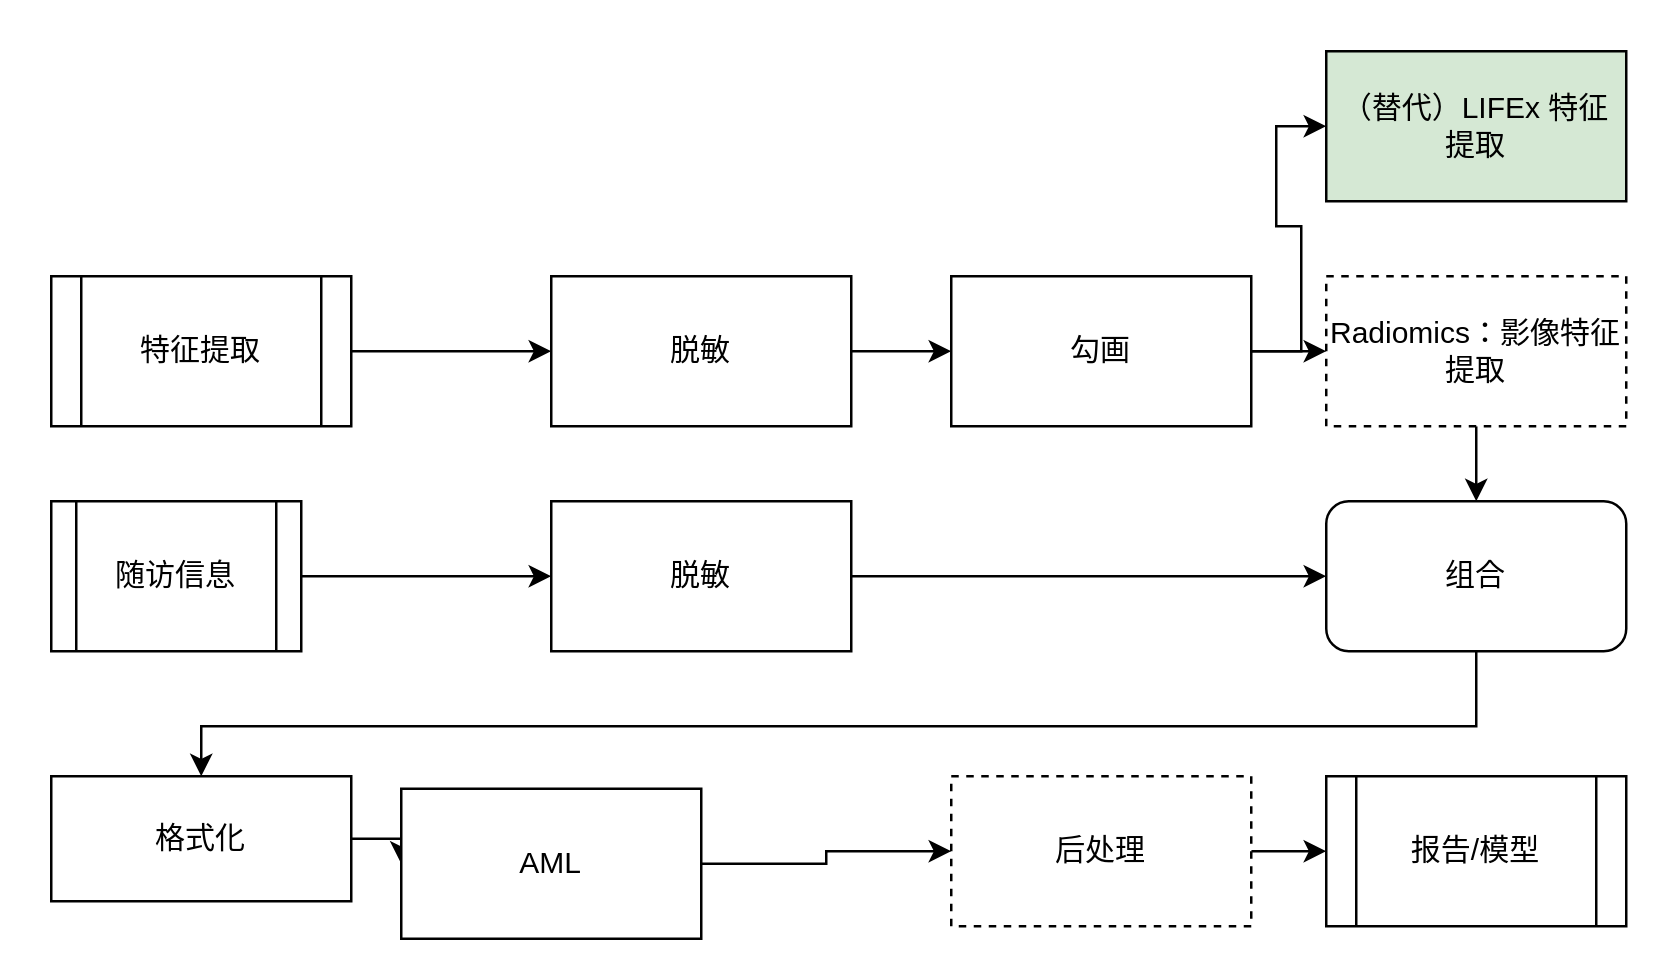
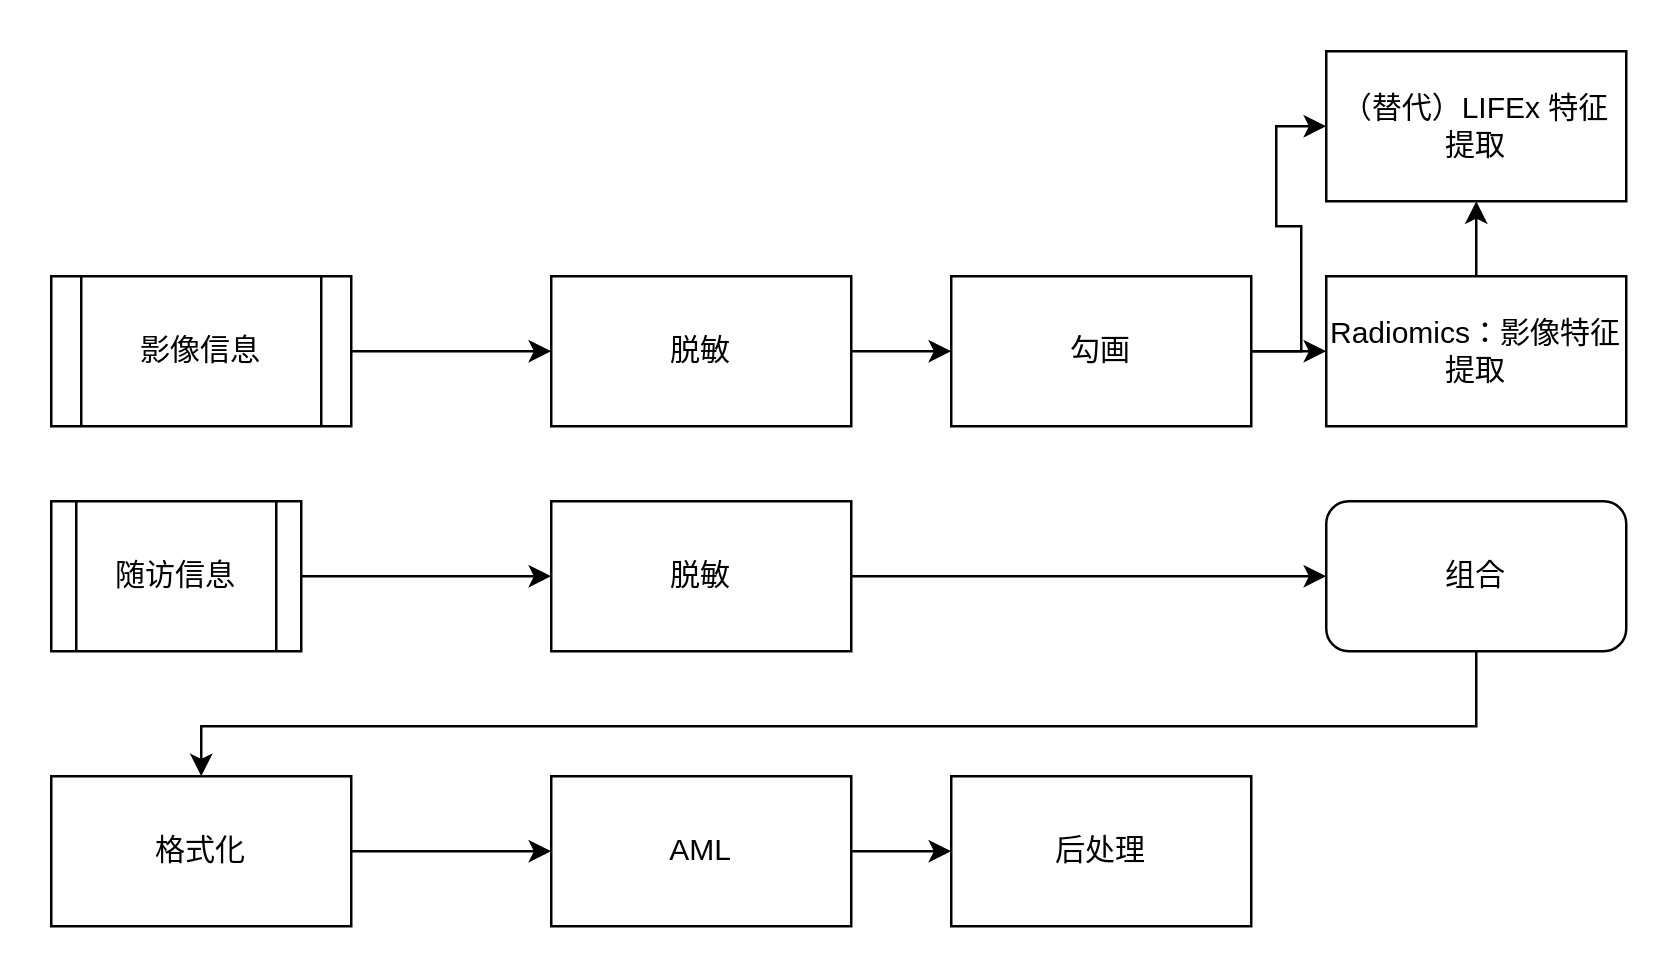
node "（替代）LIFEx 特征提取": fillcolor #d5e8d4 -> #ffffff
node "特征提取": label "特征提取" -> "影像信息"
node "Radiomics：影像特征提取": style dashed -> solid
edge "Radiomics：影像特征提取" -> "组合": now "Radiomics：影像特征提取" -> "（替代）LIFEx 特征提取"
node "格式化": size 300x125 -> 300x150
node "后处理": style dashed -> solid
edge "后处理" -> "报告/模型": removed
node "报告/模型": removed
node "AML": moved (551, 864) -> (701, 851)
